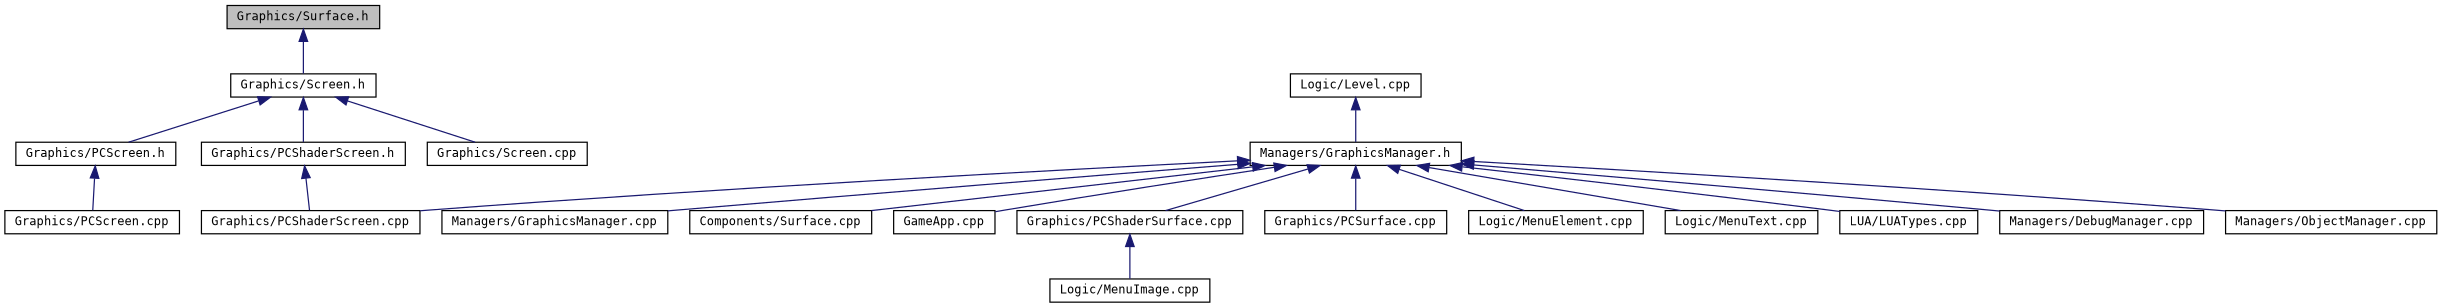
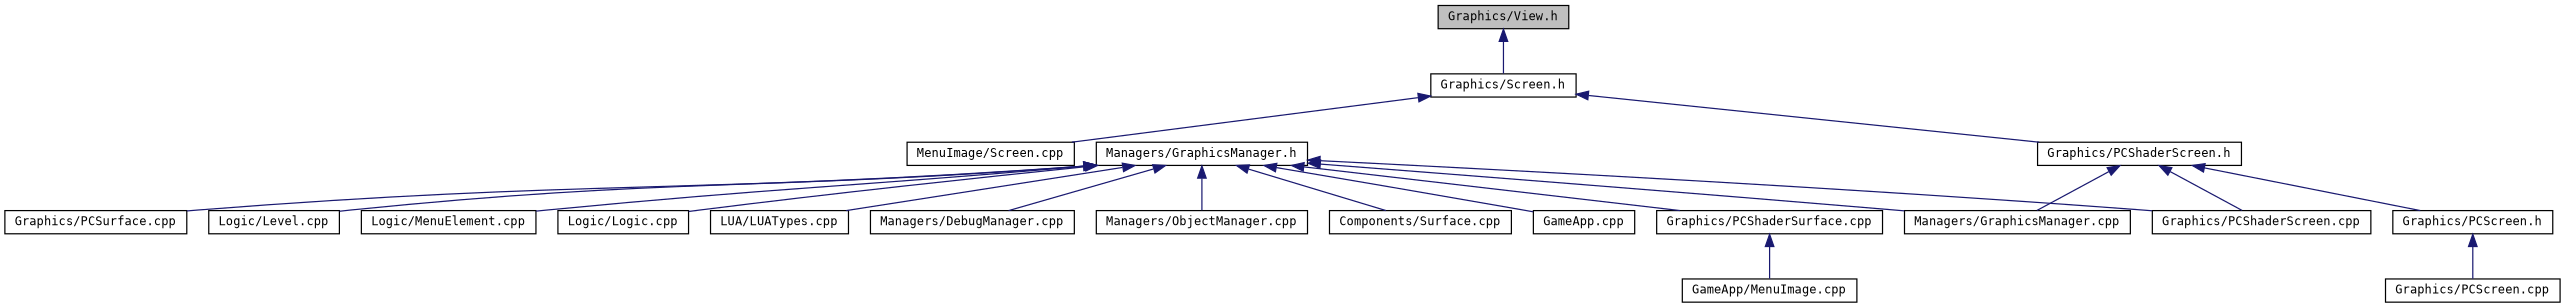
node "Graphics/Surface.h": label "Graphics/Surface.h" -> "Graphics/View.h"
edge "Graphics/PCScreen.h" -> "Graphics/Screen.h": now "Graphics/PCScreen.h" -> "Graphics/PCShaderScreen.h"
edge "Managers/GraphicsManager.h" -> "Logic/Level.cpp": reversed
node "Graphics/Screen.cpp": label "Graphics/Screen.cpp" -> "MenuImage/Screen.cpp"
edge "Managers/GraphicsManager.cpp" -> "Graphics/PCShaderScreen.h": added
node "Logic/MenuText.cpp": label "Logic/MenuText.cpp" -> "Logic/Logic.cpp"
node "Logic/MenuImage.cpp": label "Logic/MenuImage.cpp" -> "GameApp/MenuImage.cpp"
